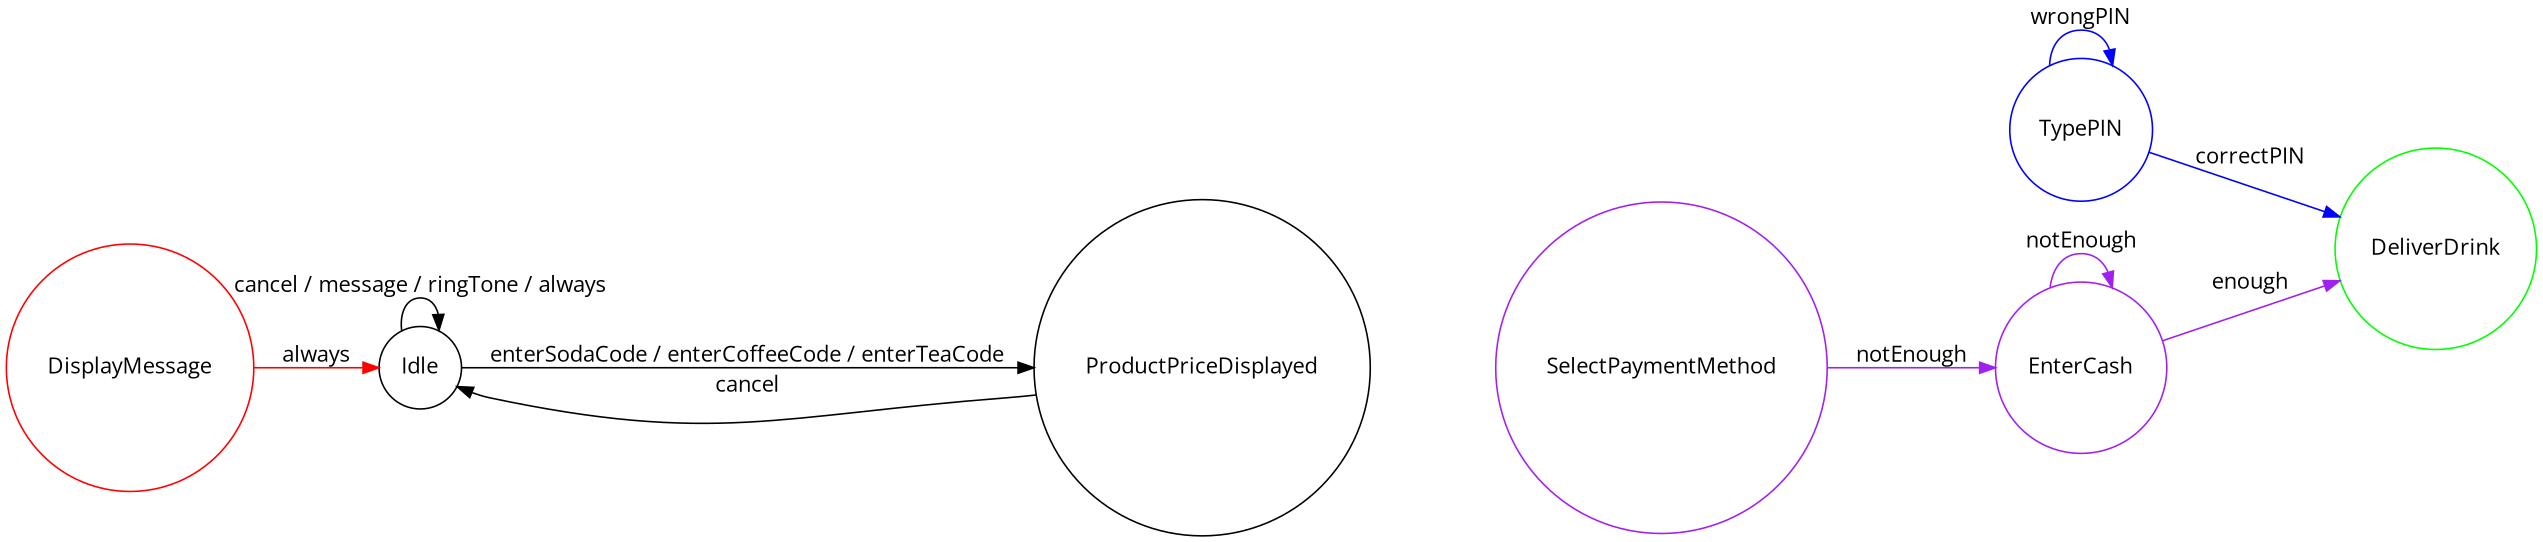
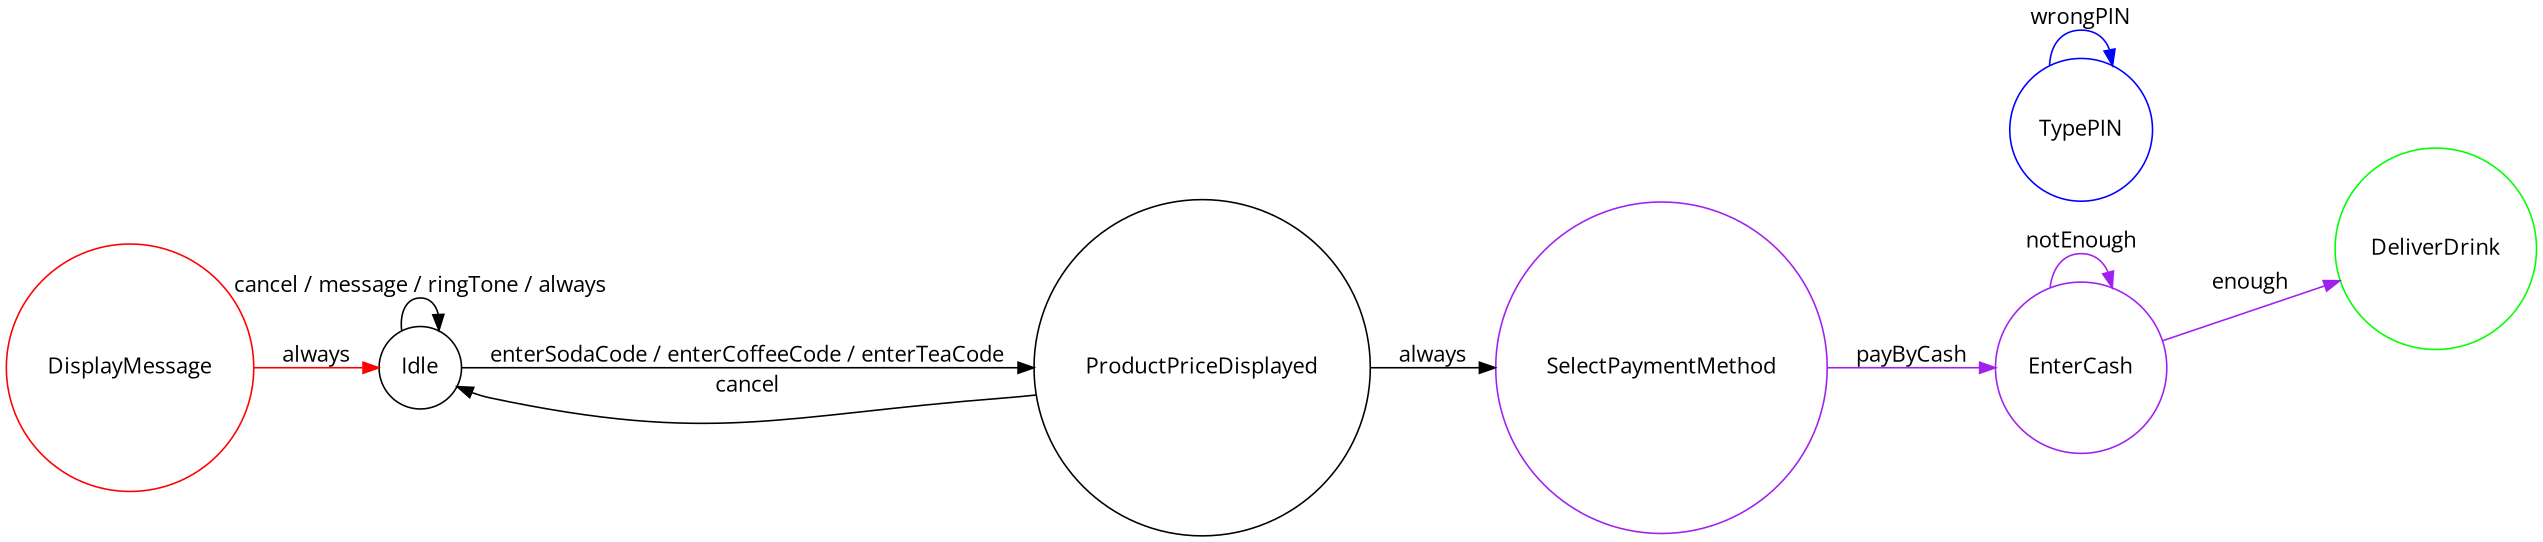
edge "TypePIN" -> "DeliverDrink": removed, label "correctPIN"
edge "SelectPaymentMethod" -> "EnterCash": label "notEnough" -> "payByCash"
edge "ProductPriceDisplayed" -> "SelectPaymentMethod": added, label "always"
